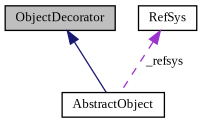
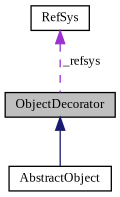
edge "AbstractObject" -> "RefSys": now "ObjectDecorator" -> "RefSys"
